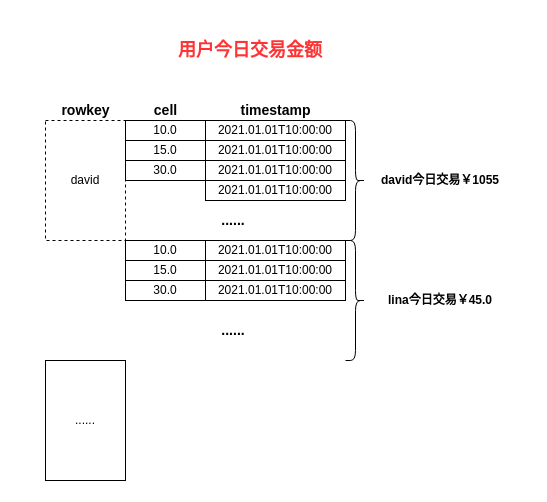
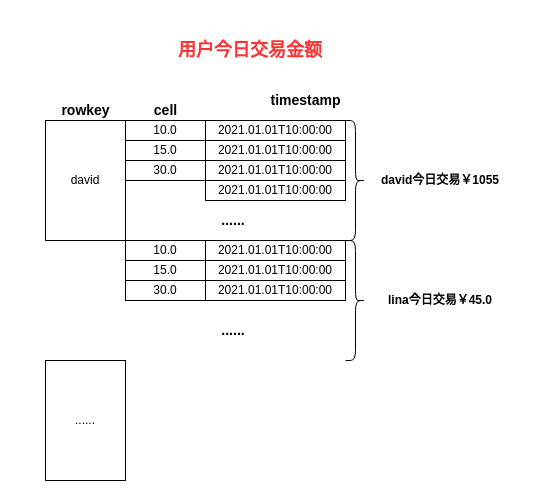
node "timestamp": moved (276, 111) -> (306, 101)
node "david": style dashed -> solid
